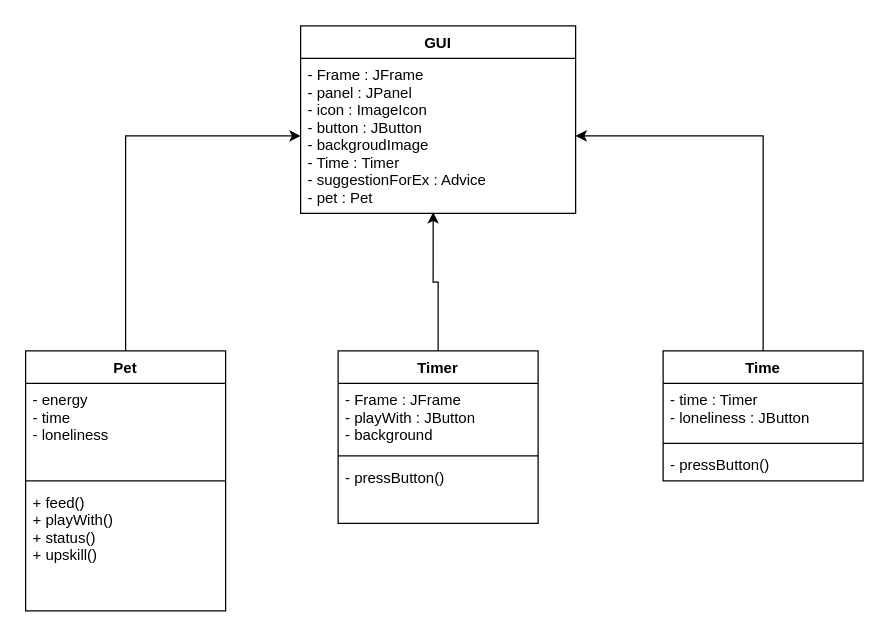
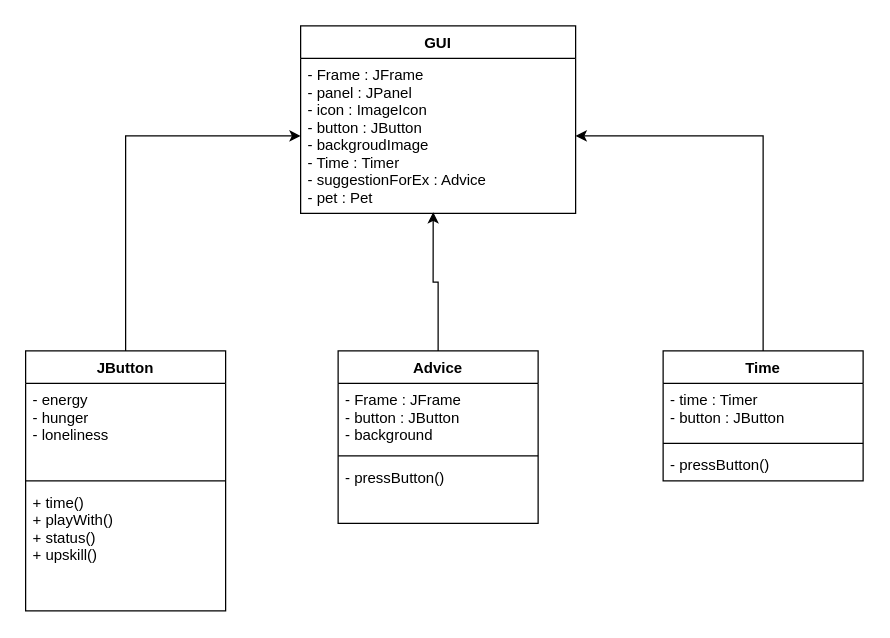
node "Pet": label "Pet" -> "JButton"
node "Timer": label "Timer" -> "Advice"
node "- energy - time - loneliness": label "- energy - time - loneliness" -> "- energy - hunger - loneliness"
node "- Frame : JFrame - playWith : JButton - background": label "- Frame : JFrame - playWith : JButton - background" -> "- Frame : JFrame - button : JButton - background"
node "- time : Timer - loneliness : JButton": label "- time : Timer - loneliness : JButton" -> "- time : Timer - button : JButton"
node "+ feed() + playWith() + status() + upskill()": label "+ feed() + playWith() + status() + upskill()" -> "+ time() + playWith() + status() + upskill()"
